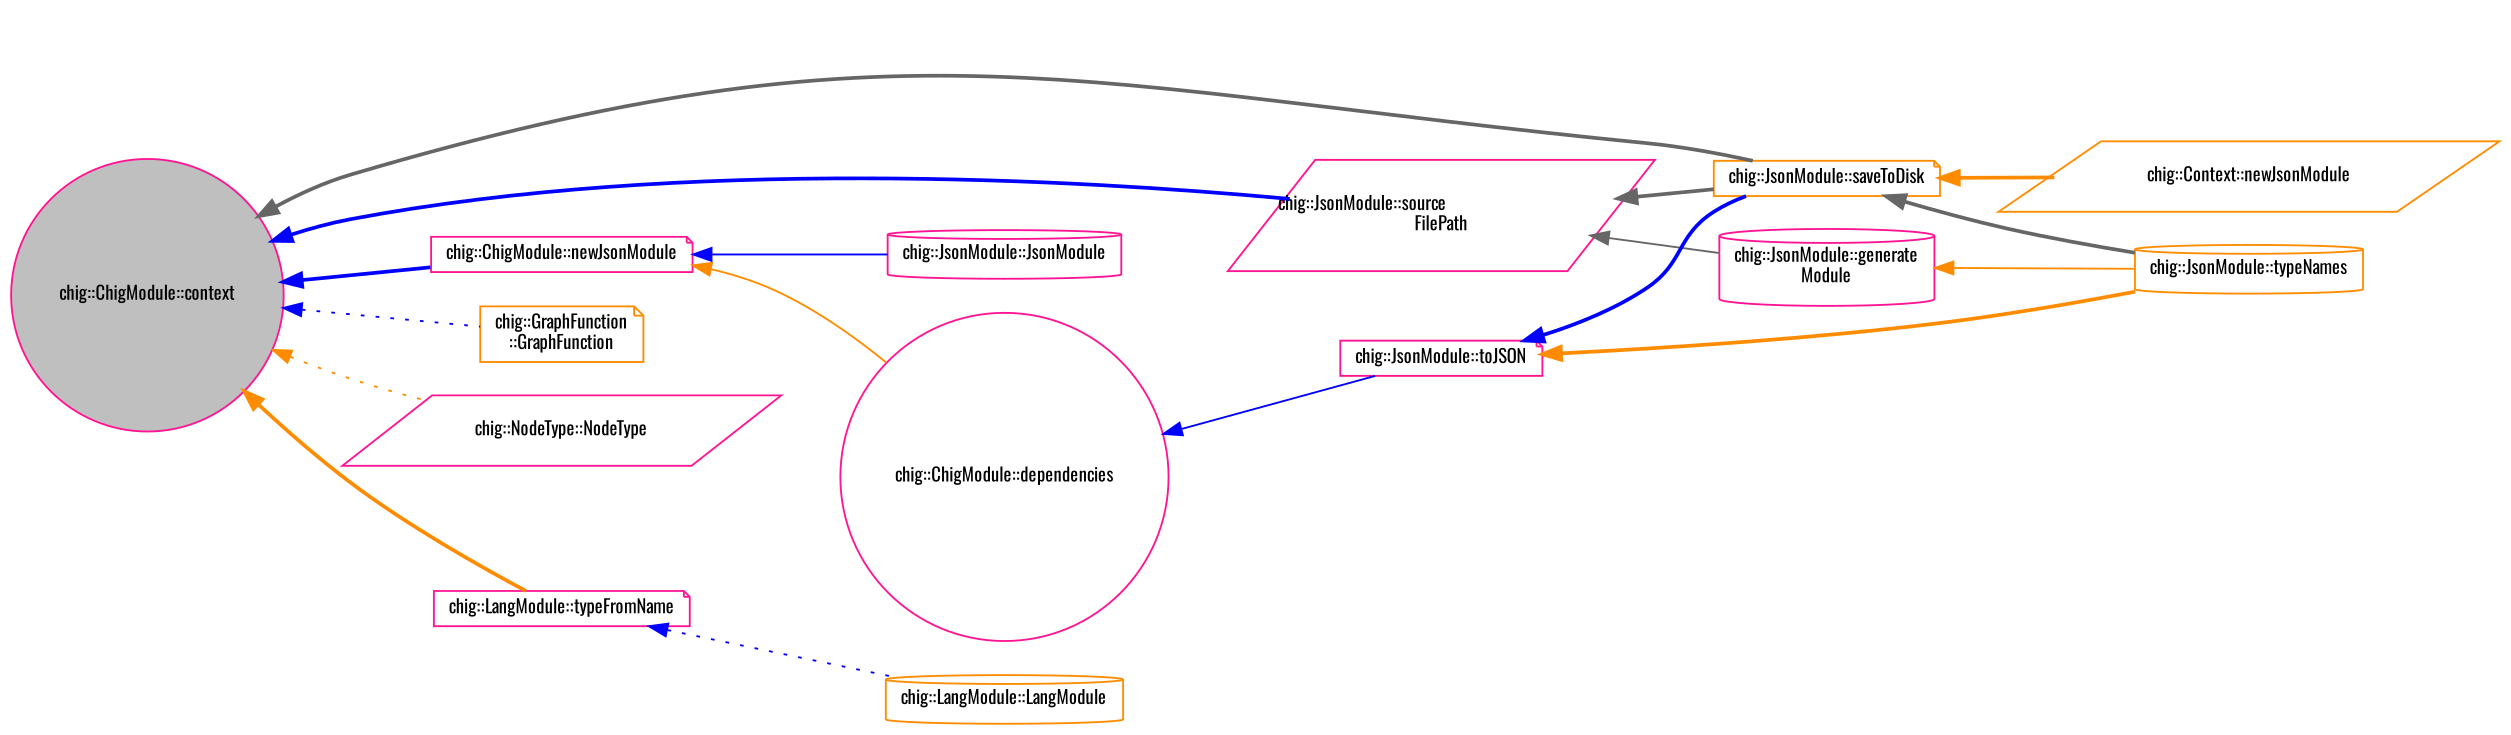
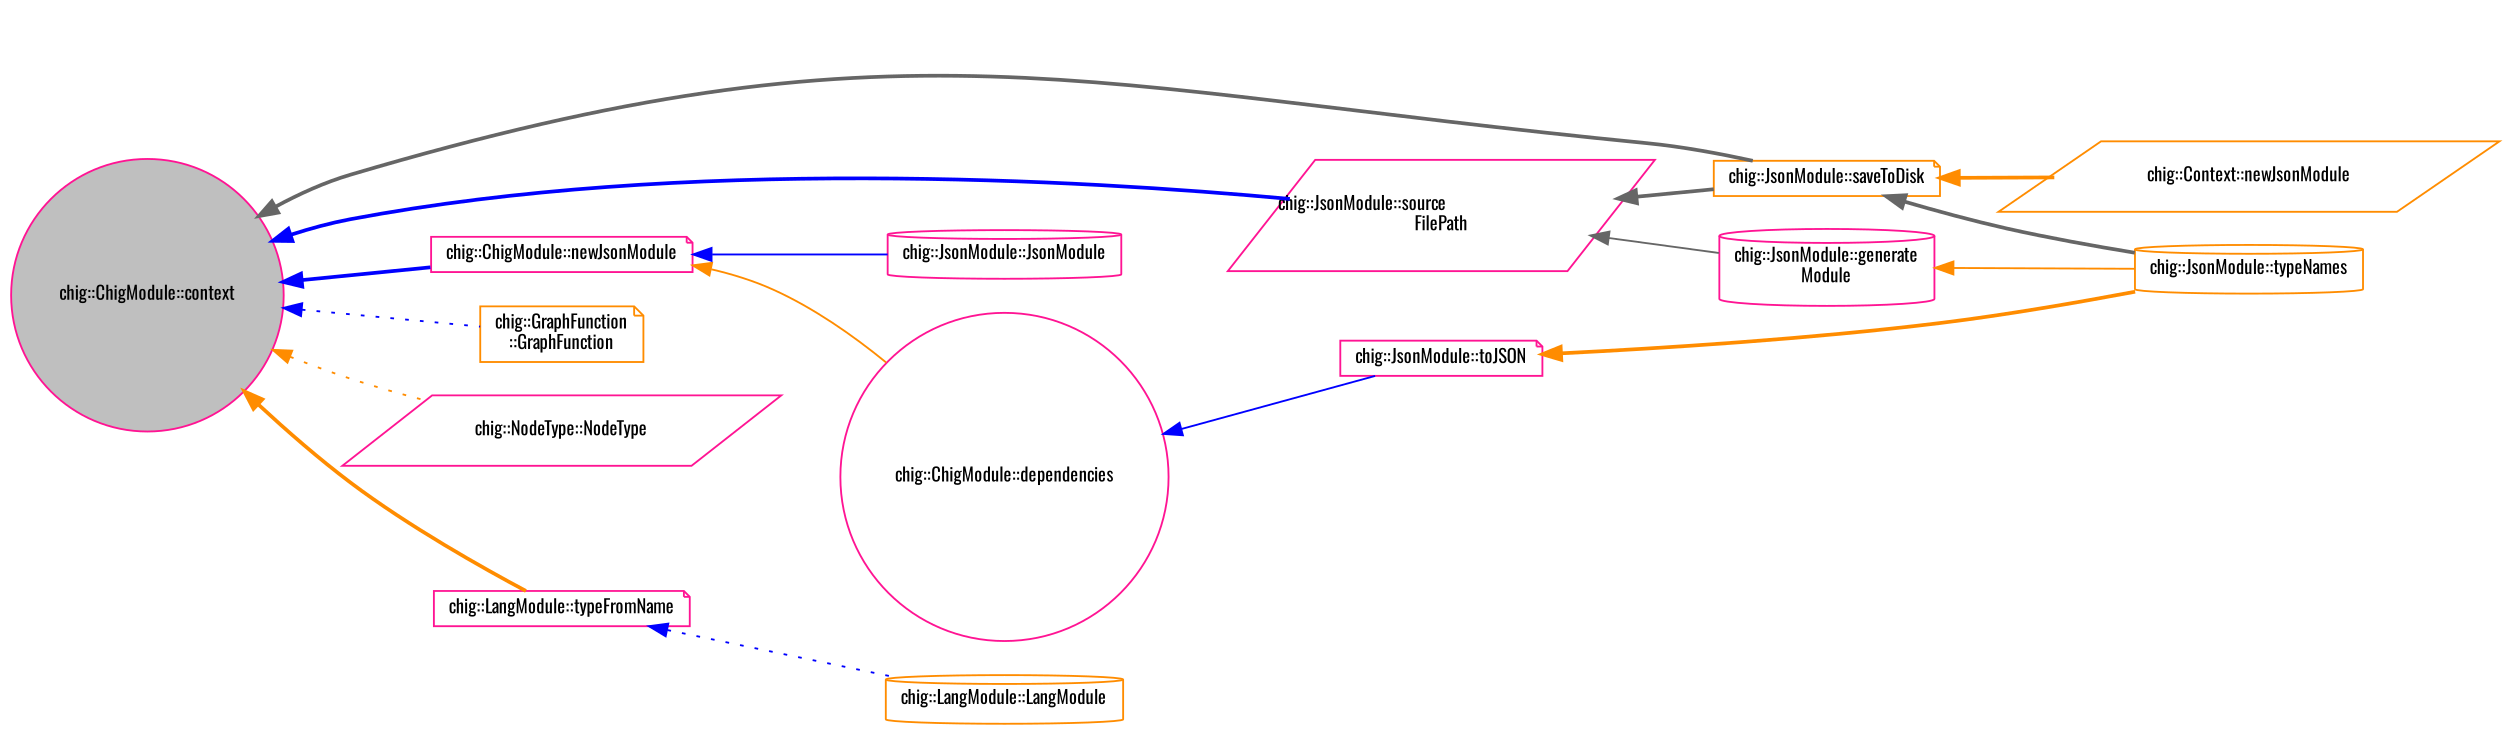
edge "chig::JsonModule::saveToDisk" -> "chig::JsonModule::toJSON": removed
